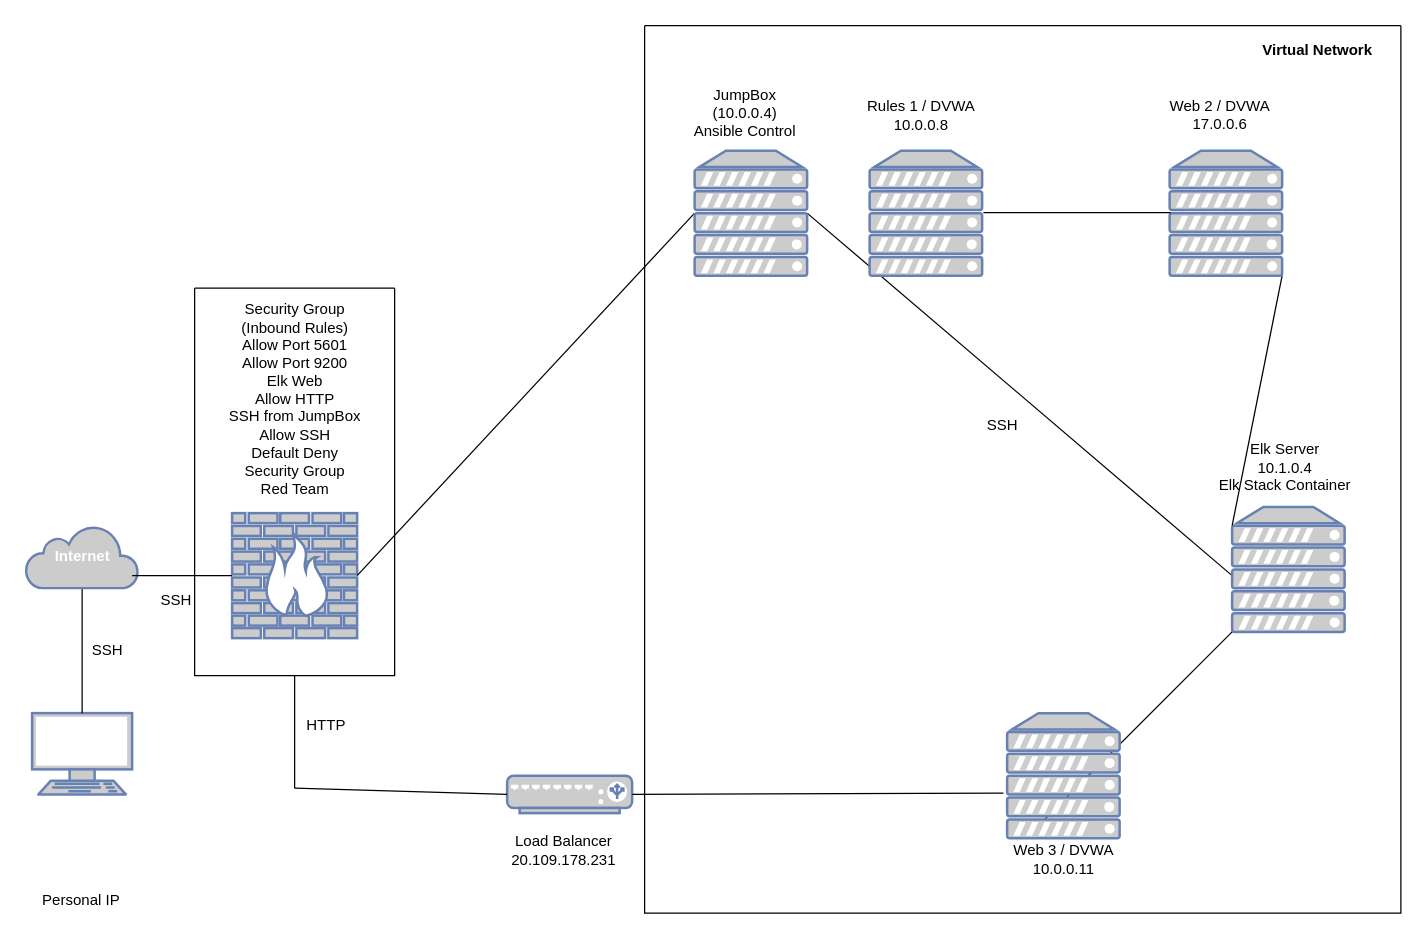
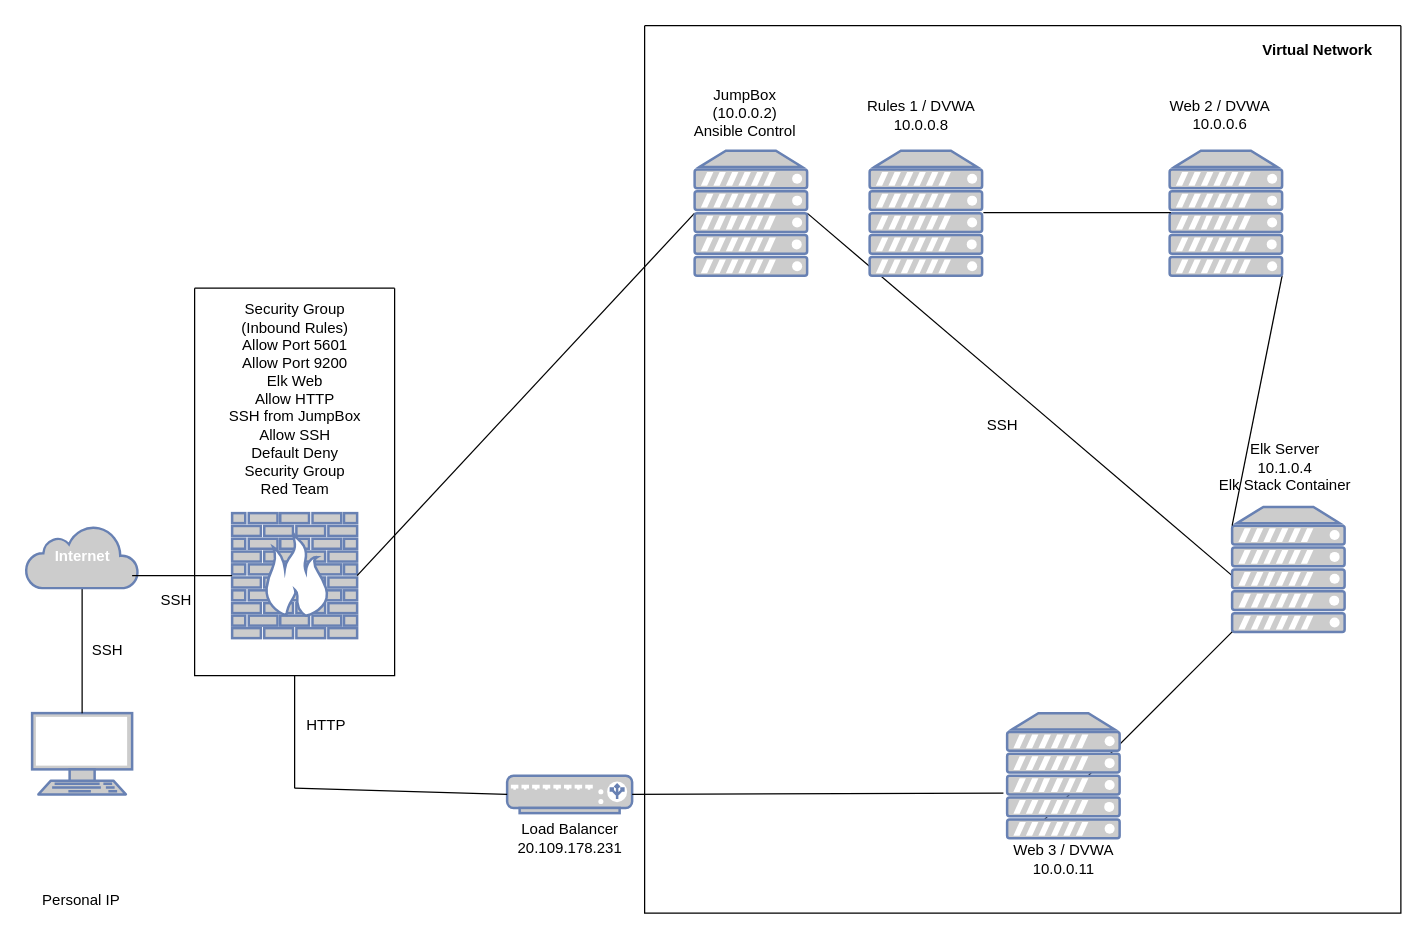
node "Web 2 / DVWA 17.0.0.6": label "Web 2 / DVWA 17.0.0.6" -> "Web 2 / DVWA 10.0.0.6"
node "JumpBox (10.0.0.4) Ansible Control": label "JumpBox (10.0.0.4) Ansible Control" -> "JumpBox (10.0.0.2) Ansible Control"
node "Load Balancer 20.109.178.231": moved (563, 851) -> (569, 838)
